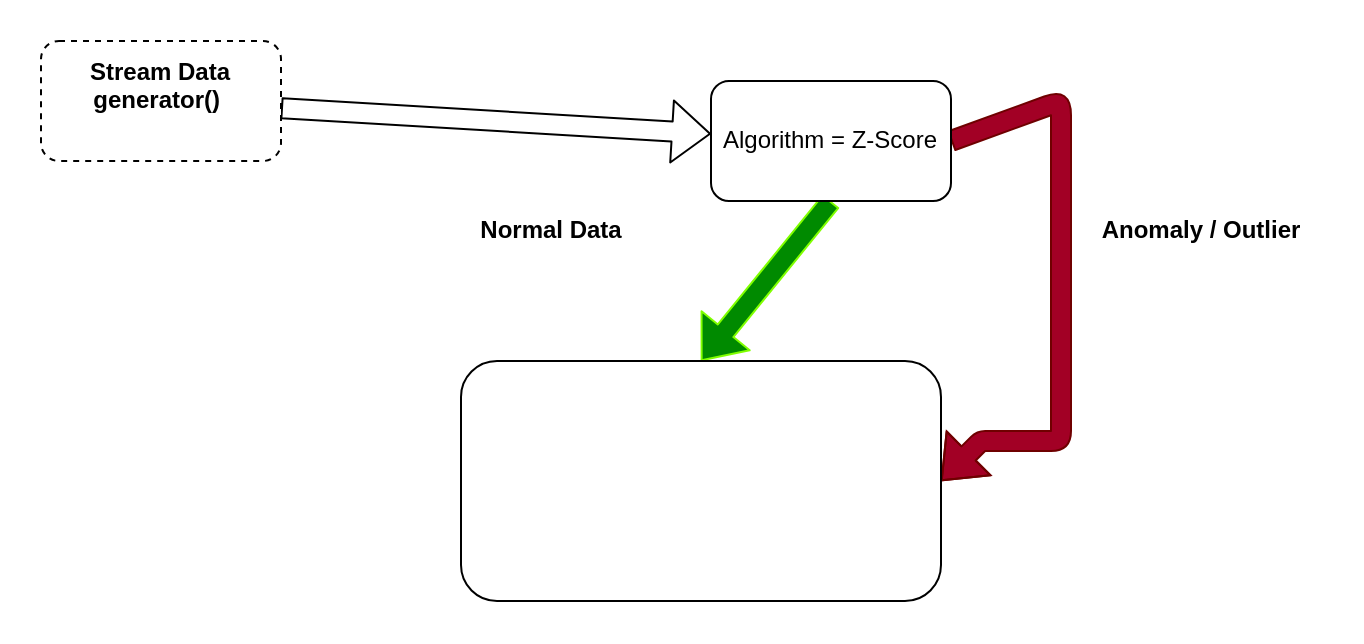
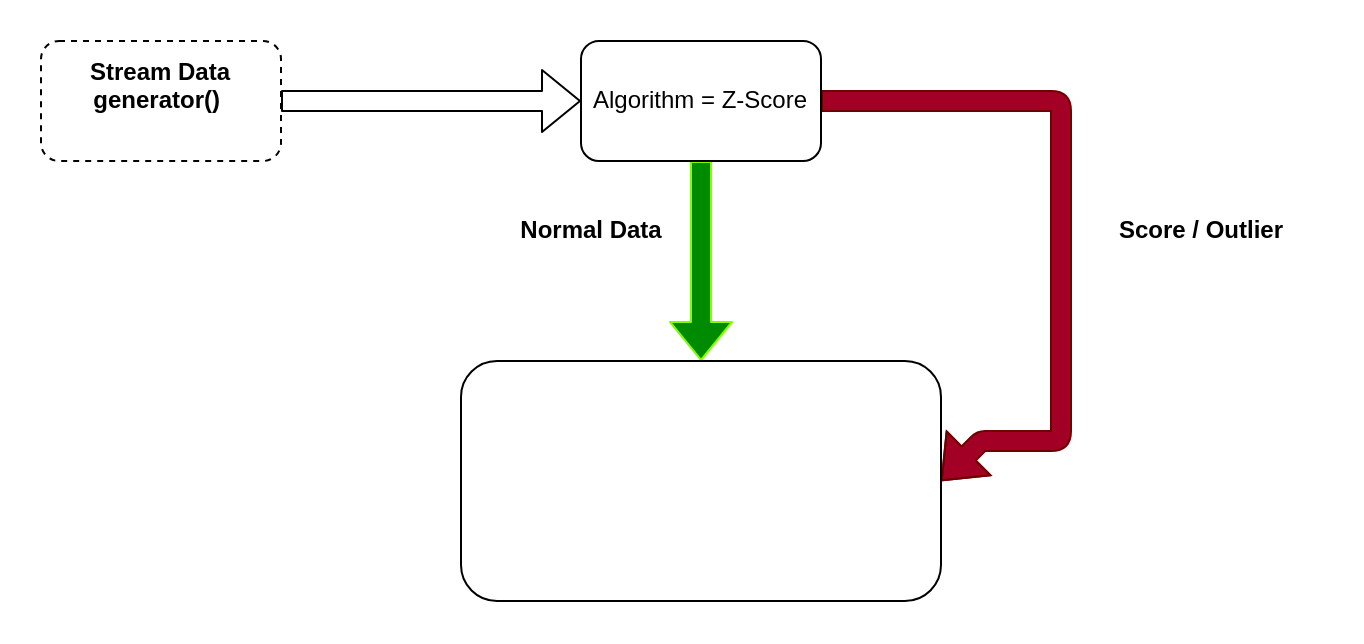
node "Algorithm = Z-Score": moved (831, 141) -> (701, 101)
node "Normal Data": moved (551, 231) -> (591, 231)
node "Anomaly / Outlier": label "Anomaly / Outlier" -> "Score / Outlier"
